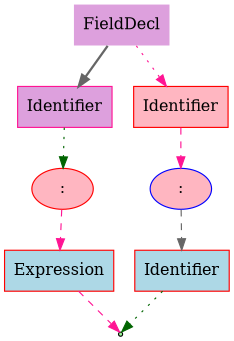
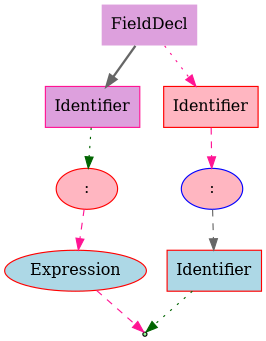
node "Expression": shape box -> ellipse
